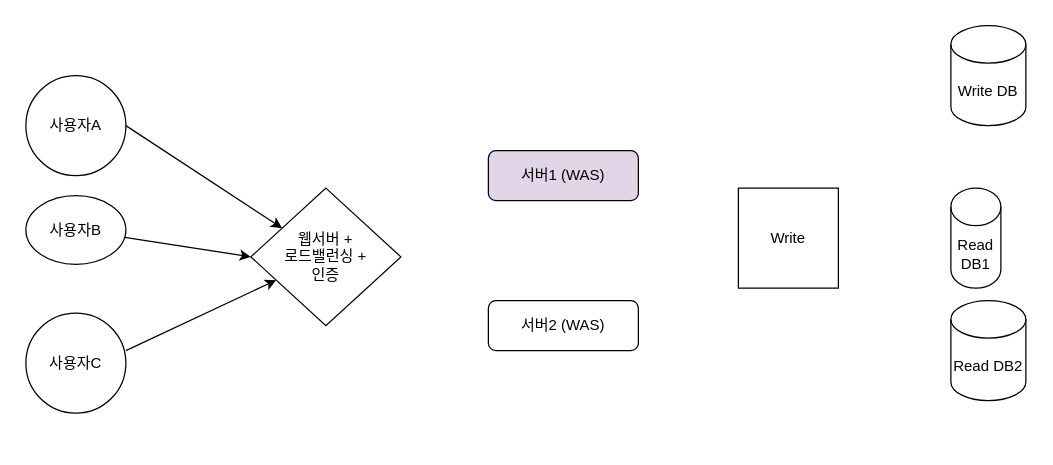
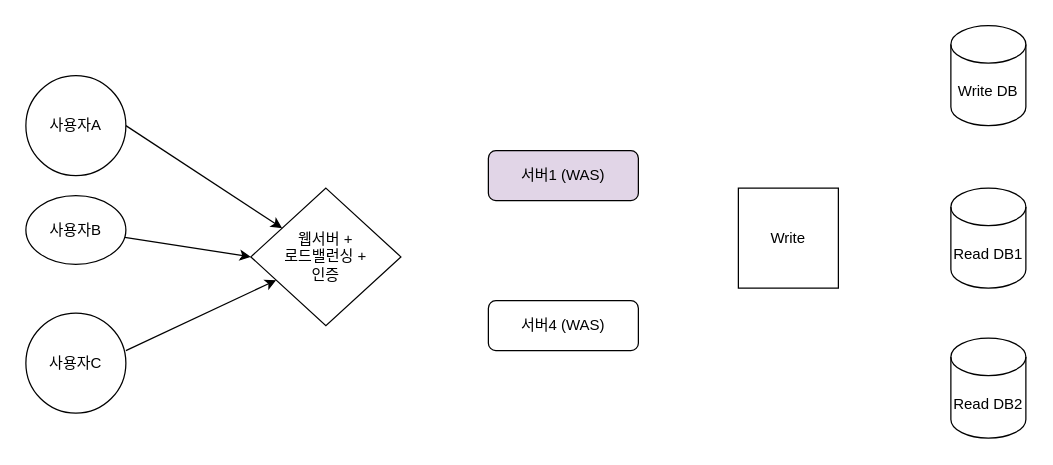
node "Read DB1": size 50x100 -> 75x100
node "서버2 (WAS)": label "서버2 (WAS)" -> "서버4 (WAS)"
node "Read DB2": moved (988, 351) -> (988, 388)
